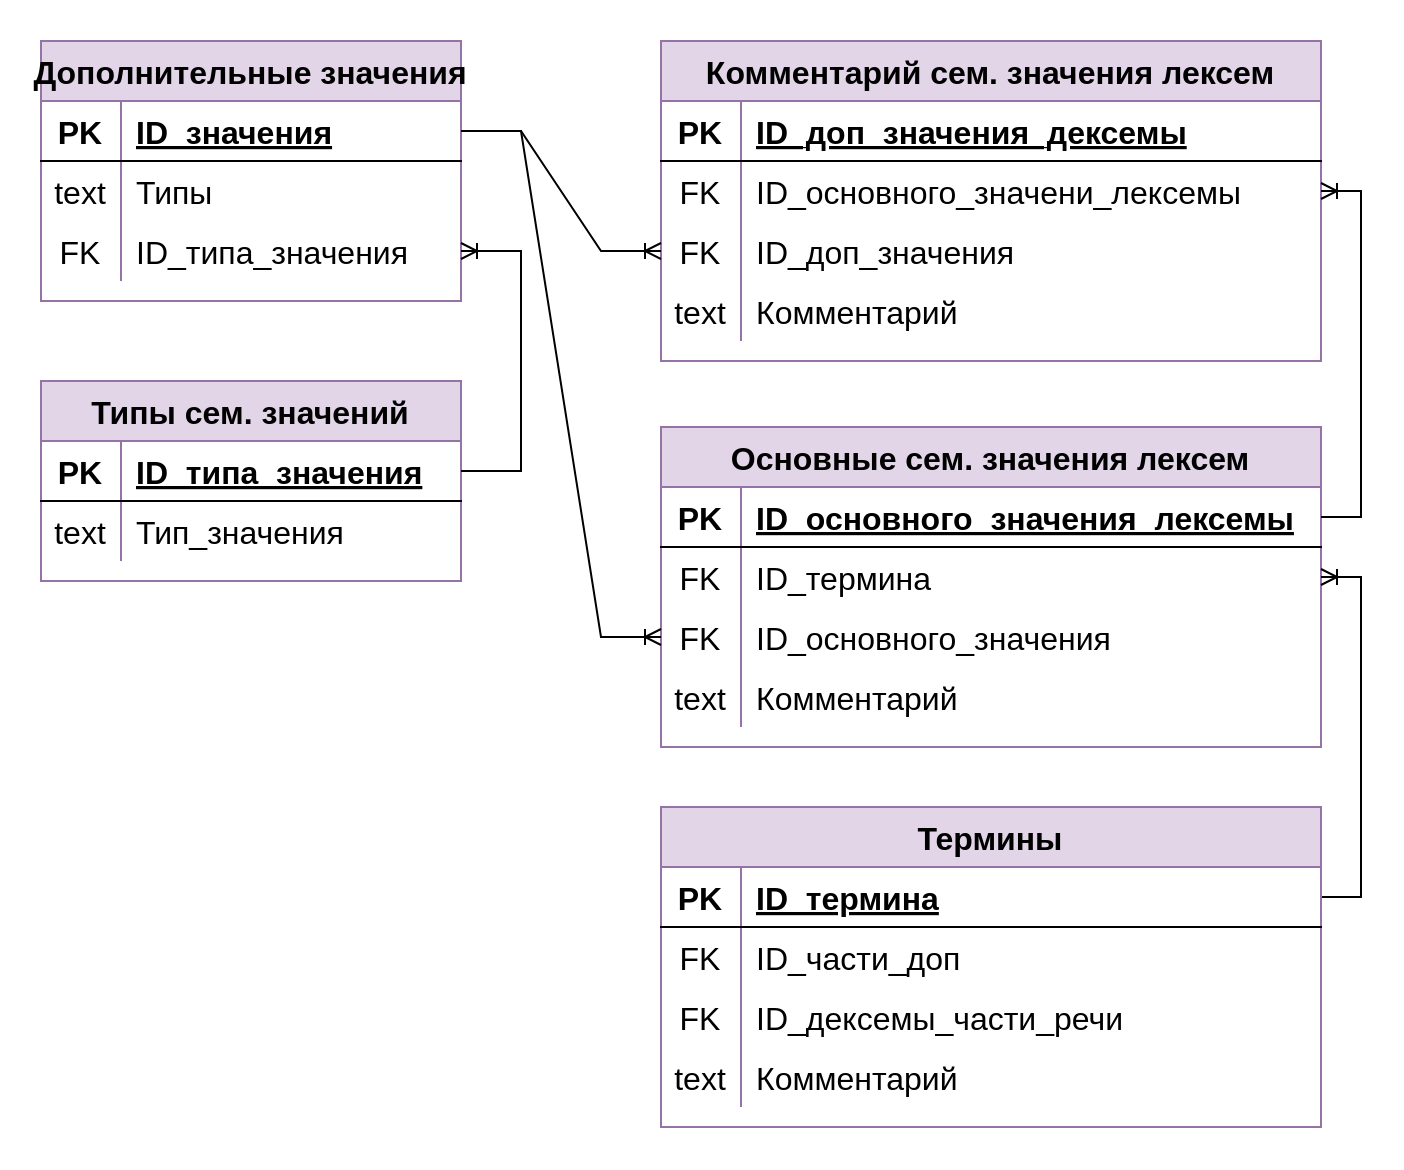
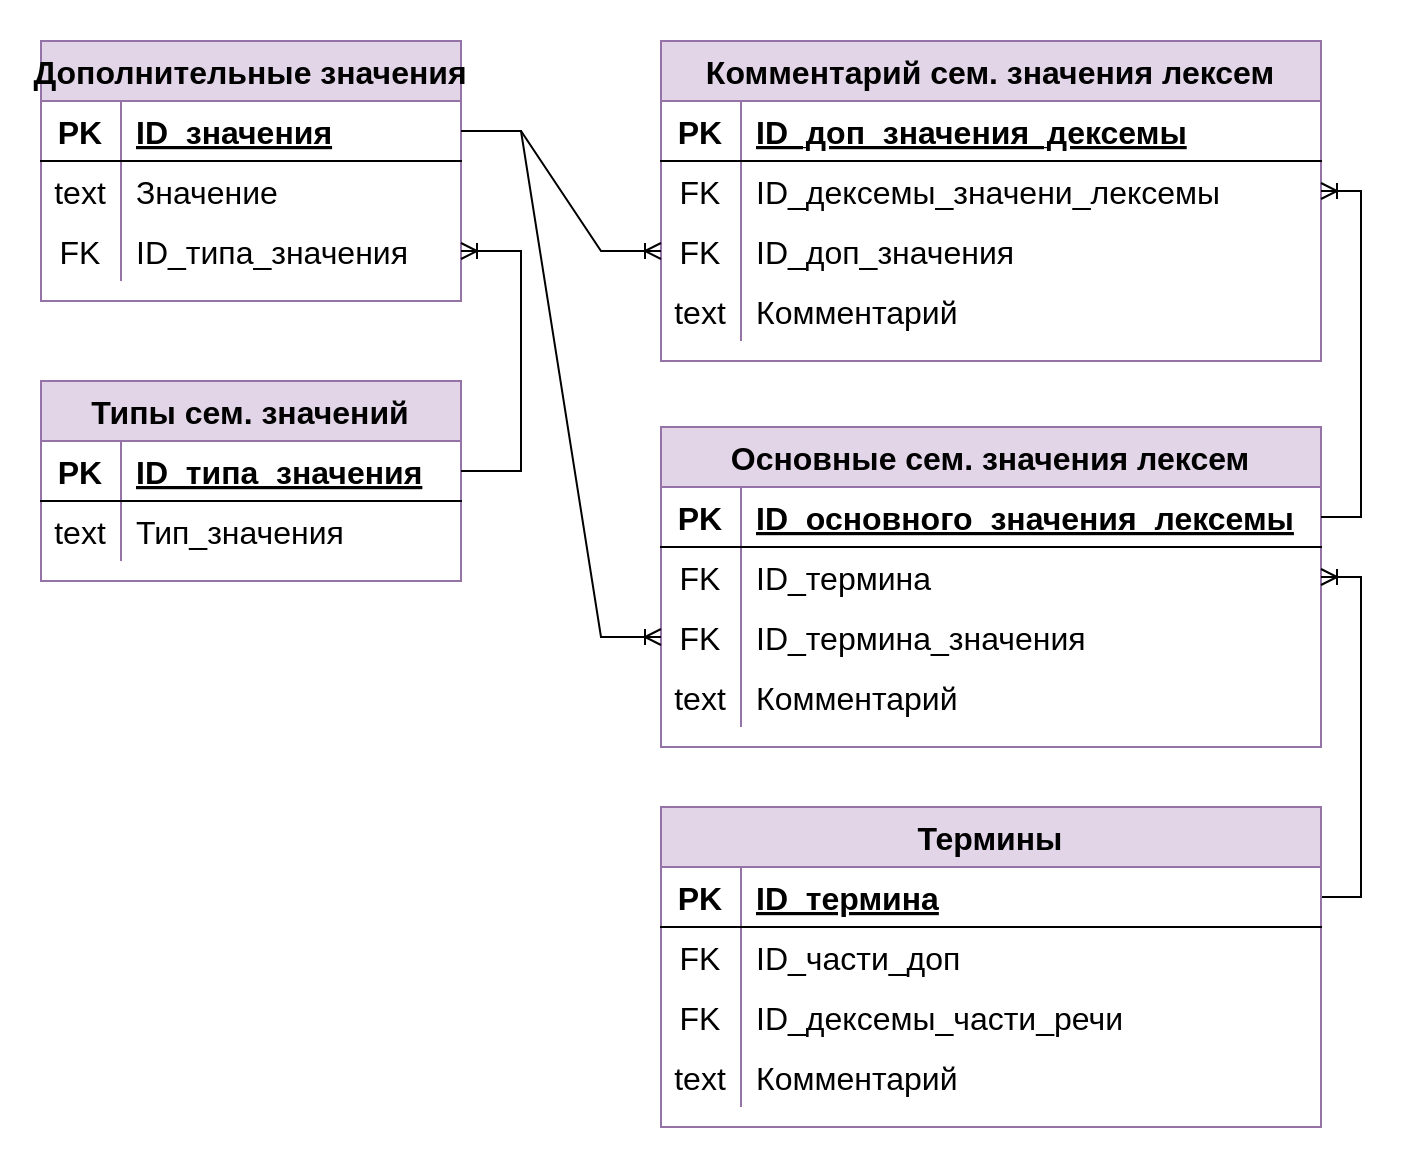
node "Типы": label "Типы" -> "Значение"
node "ID_основного_значени_лексемы": label "ID_основного_значени_лексемы" -> "ID_дексемы_значени_лексемы"
node "ID_основного_значения": label "ID_основного_значения" -> "ID_термина_значения"
